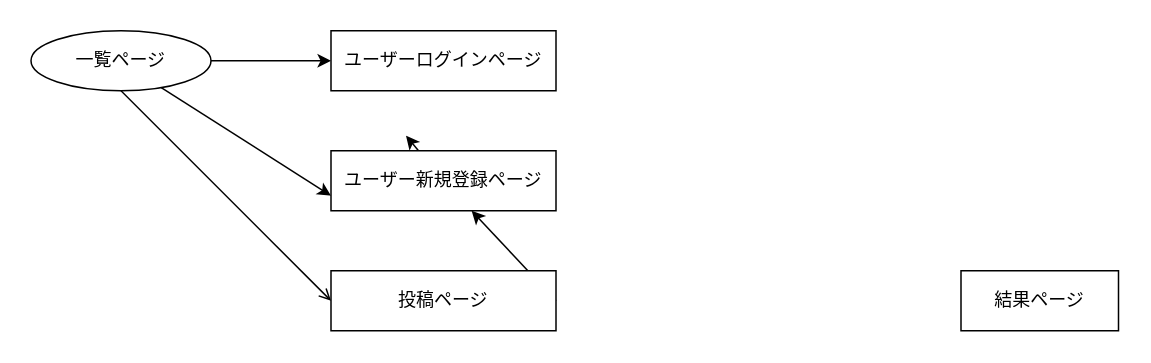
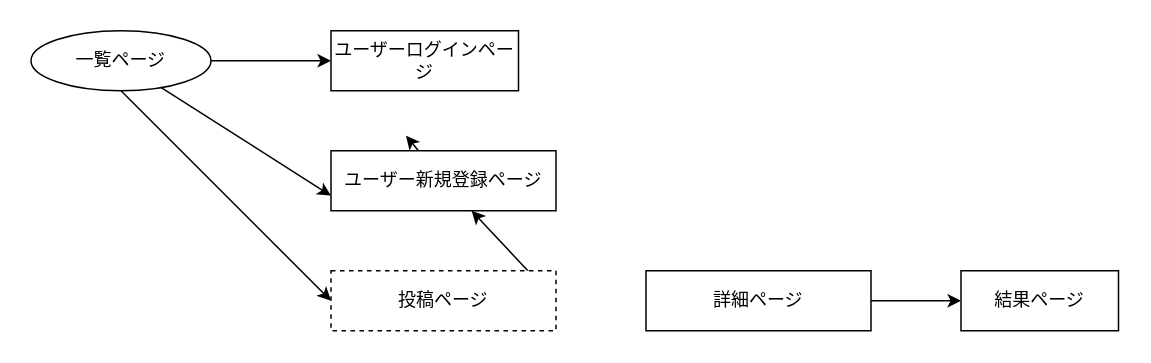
node "ユーザーログインページ": size 225x60 -> 188x60
edge "一覧ページ" -> "投稿ページ": arrowhead open -> classic
node "投稿ページ": style solid -> dashed
node "詳細ページ": added
edge "詳細ページ" -> "結果ページ": added
